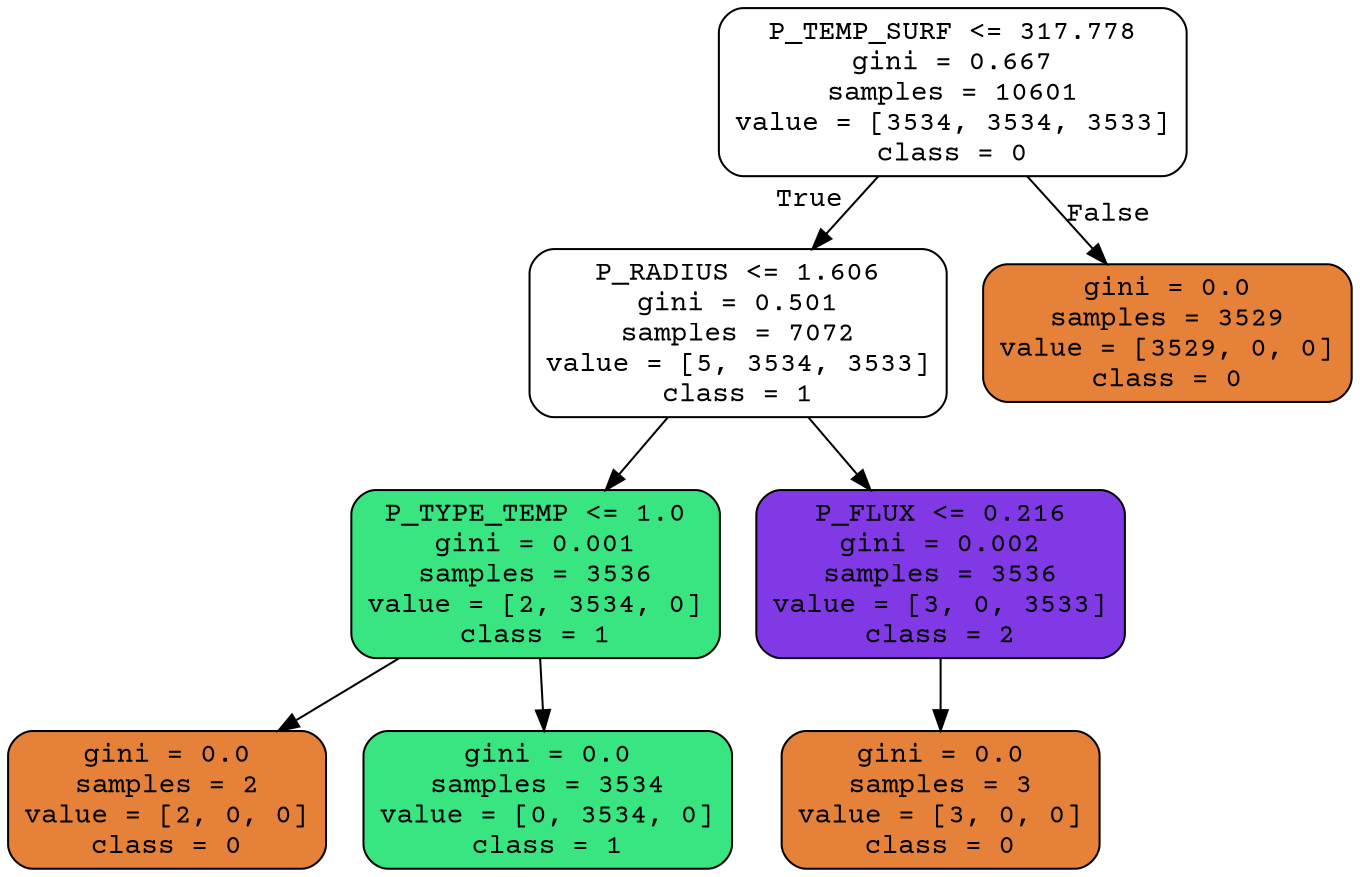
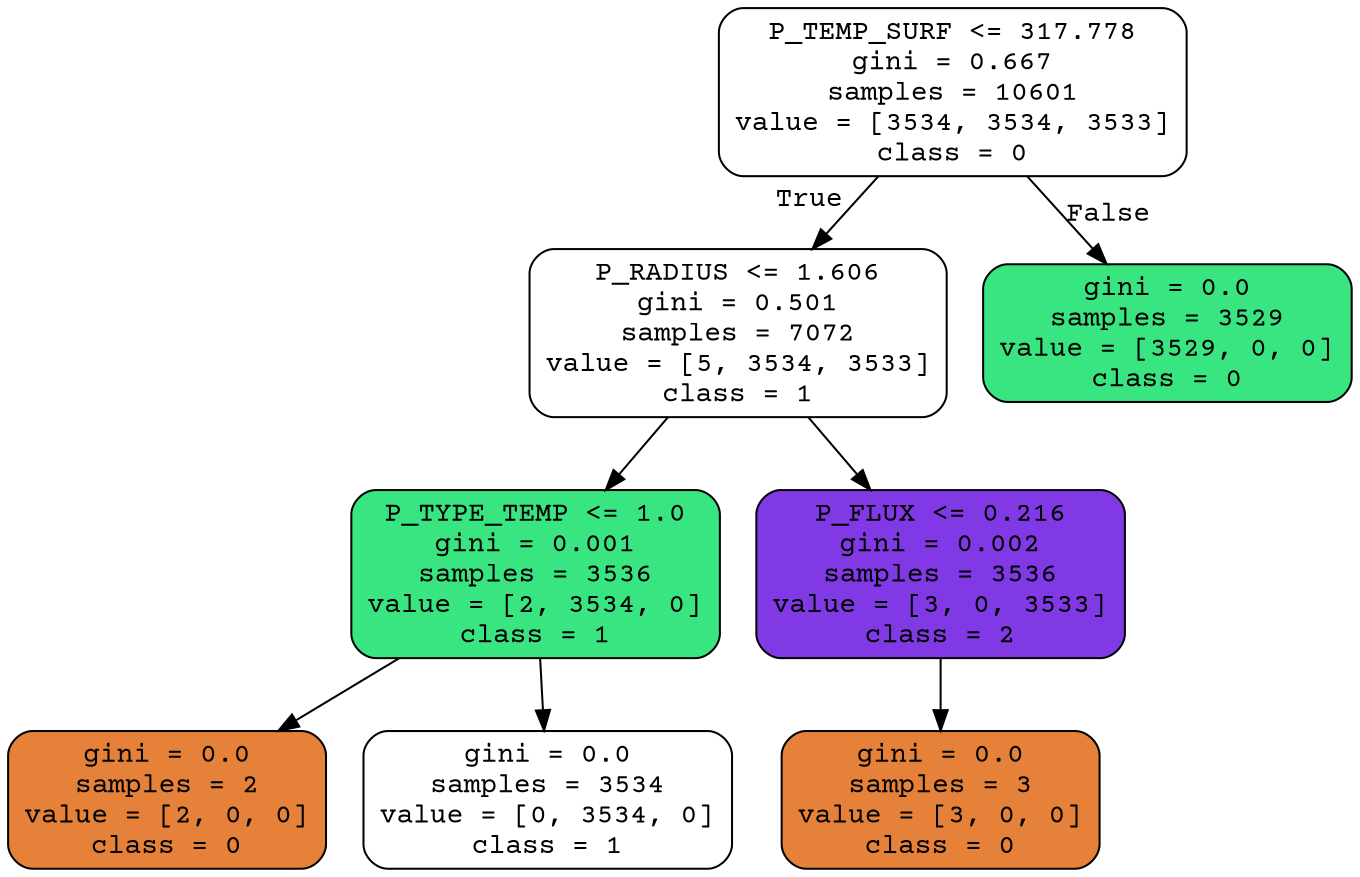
node "gini = 0.0 samples = 3529 value = [3529, 0, 0] class = 0": fillcolor #e58139 -> #39e581
node "gini = 0.0 samples = 3534 value = [0, 3534, 0] class = 1": fillcolor #39e581 -> #ffffff
